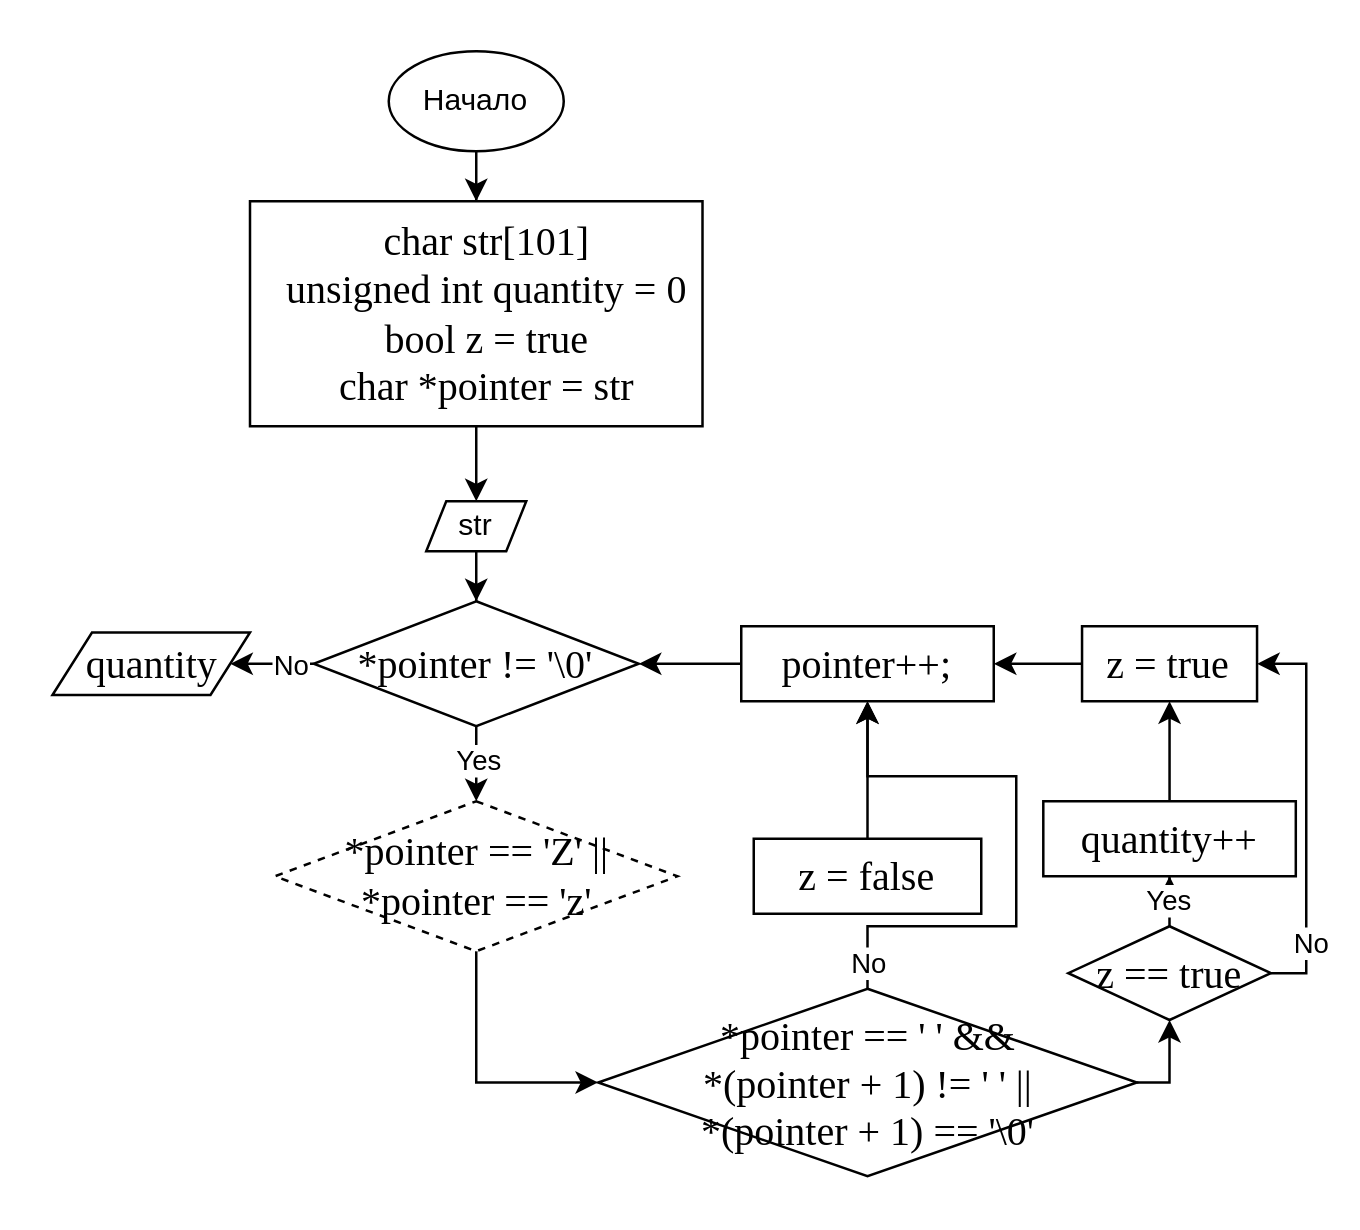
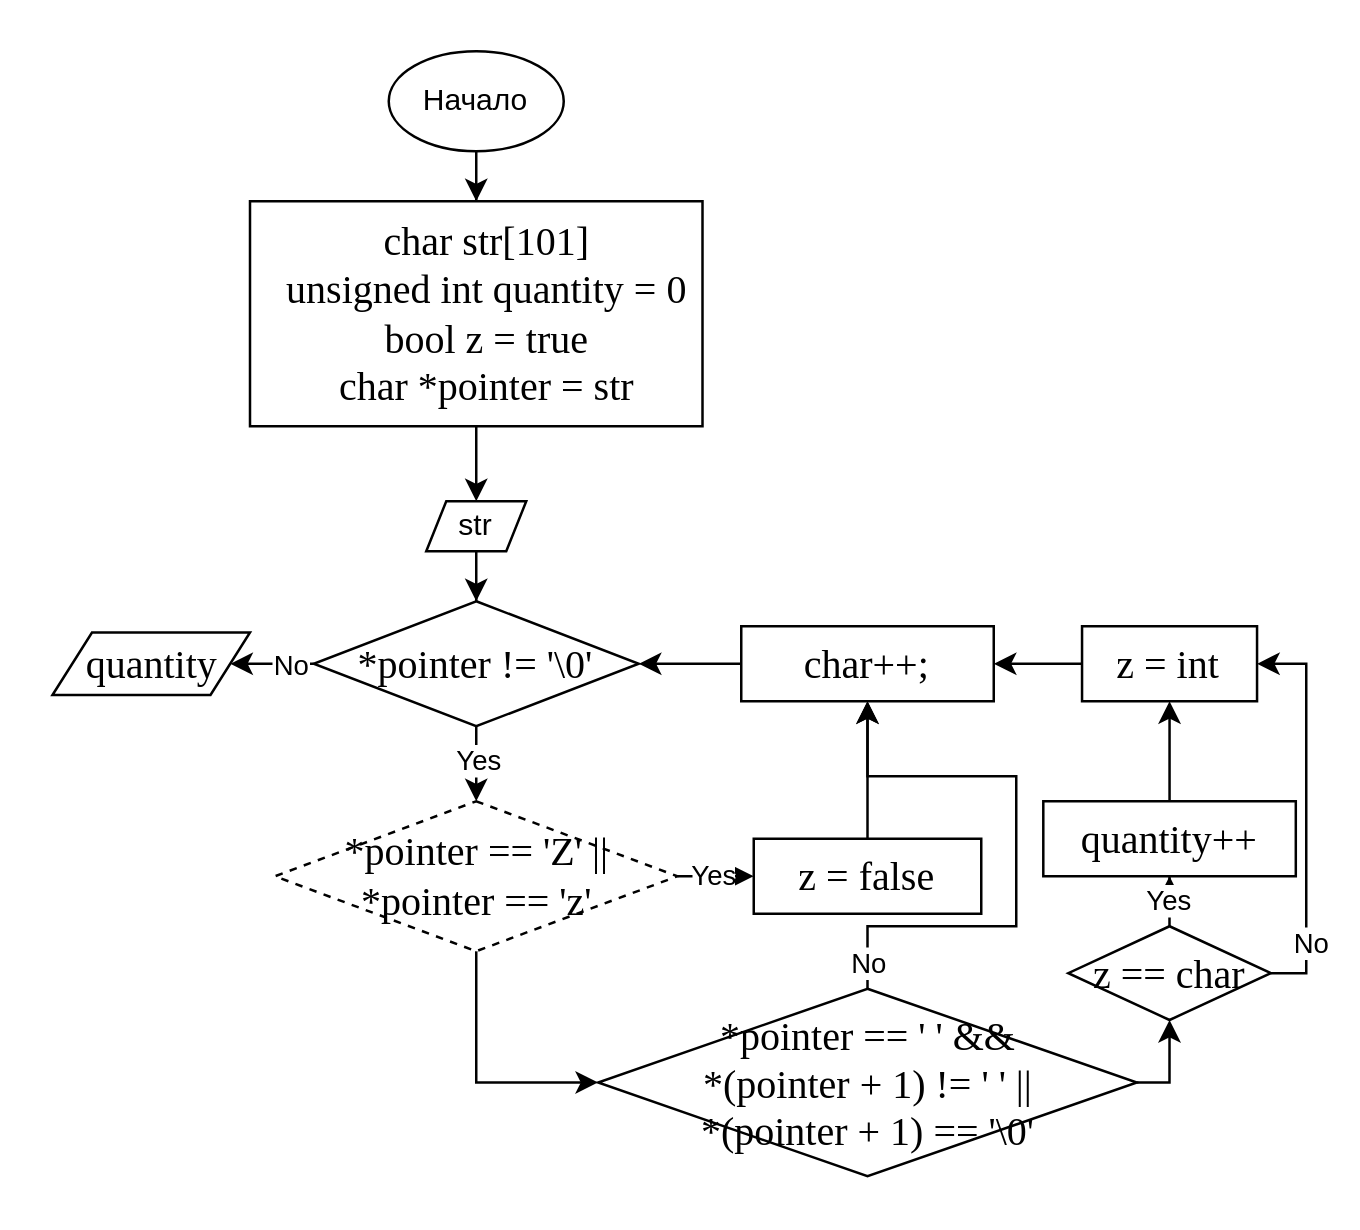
node "pointer++;": label "pointer++;" -> "char++;"
node "z = true": label "z = true" -> "z = int"
edge "*pointer == 'Z' || *pointer == 'z'" -> "z = false": added, label "Yes"
node "z == true": label "z == true" -> "z == char"
